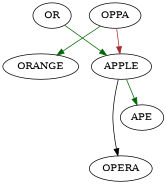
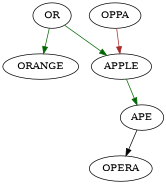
edge "OPPA" -> "ORANGE": now "OR" -> "ORANGE"
edge "APPLE" -> "OPERA": now "APE" -> "OPERA"
